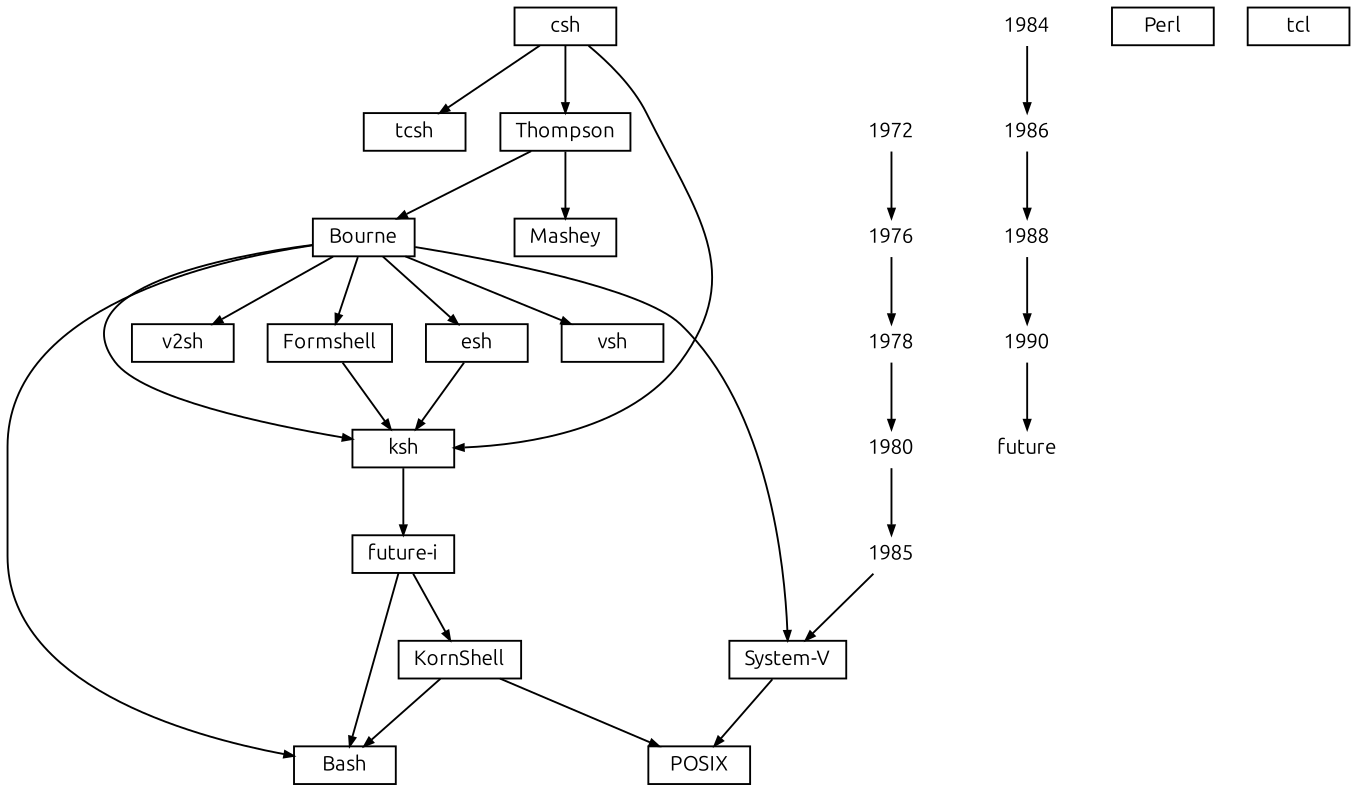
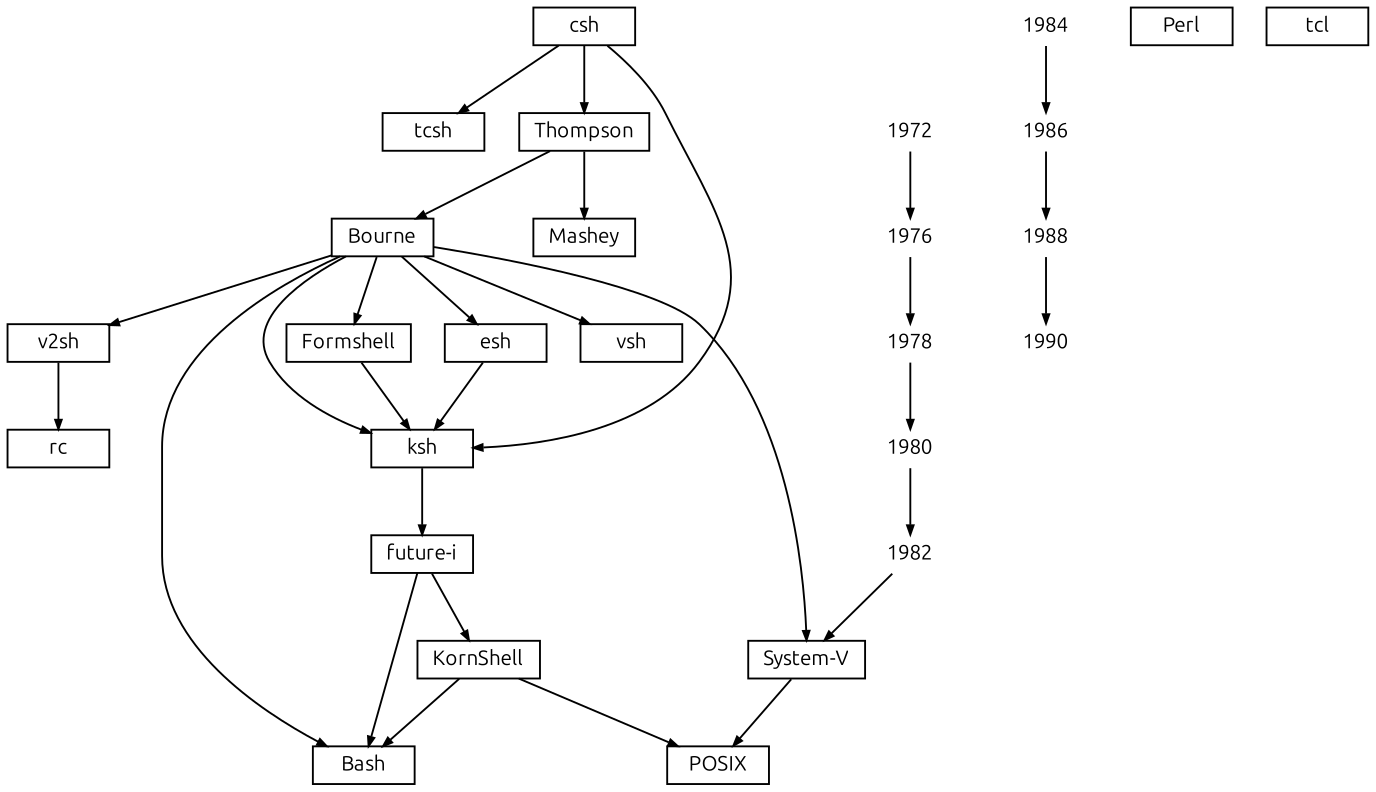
node "rc": added
node "future": removed
node "1985": label "1985" -> "1982"
